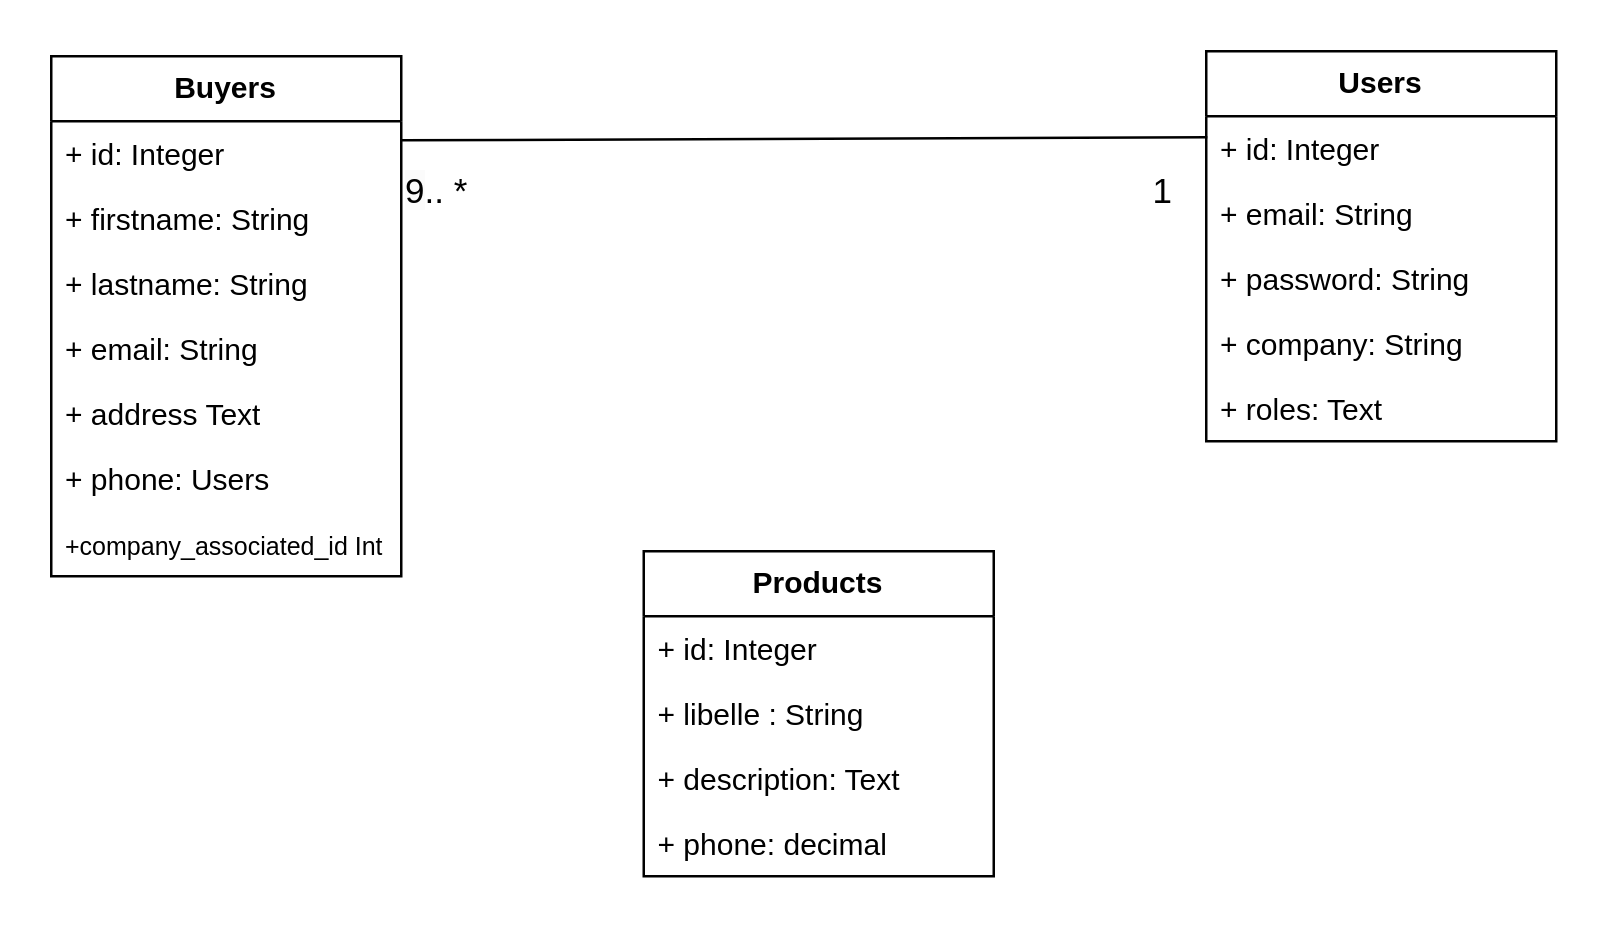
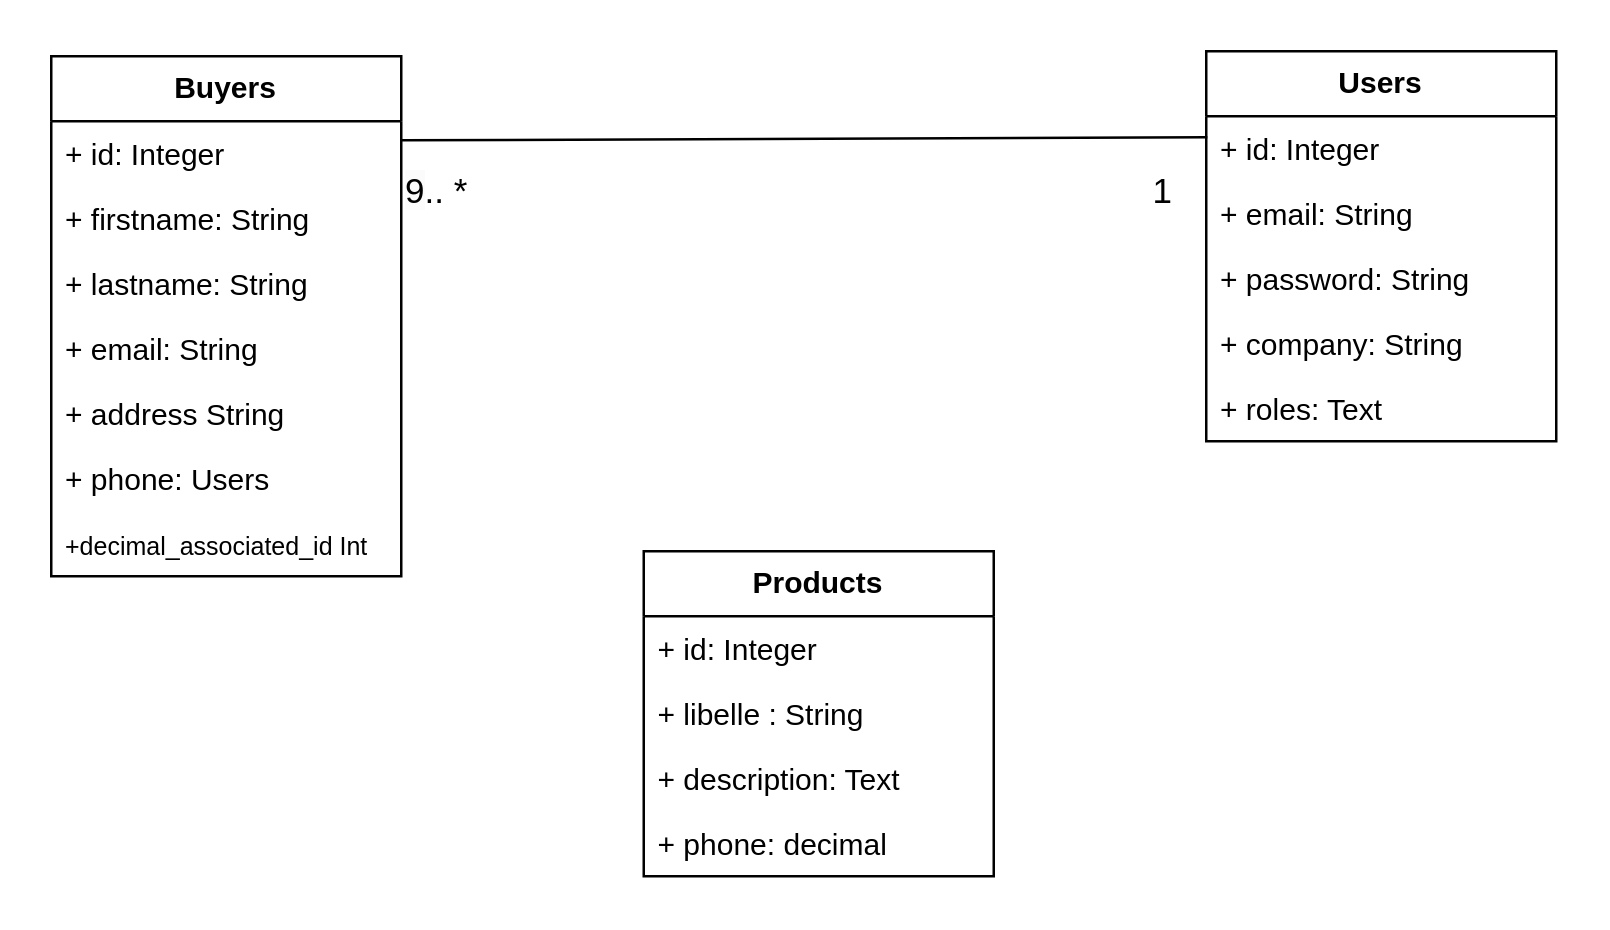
node "+ address Text": label "+ address Text" -> "+ address String"
node "+company_associated_id Int": label "+company_associated_id Int" -> "+decimal_associated_id Int"
